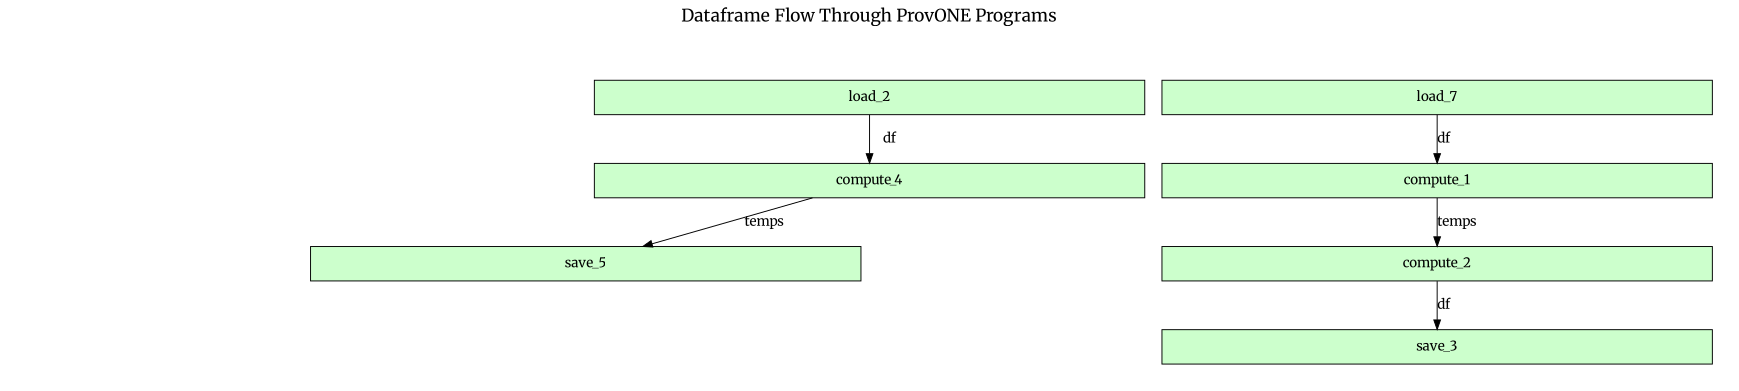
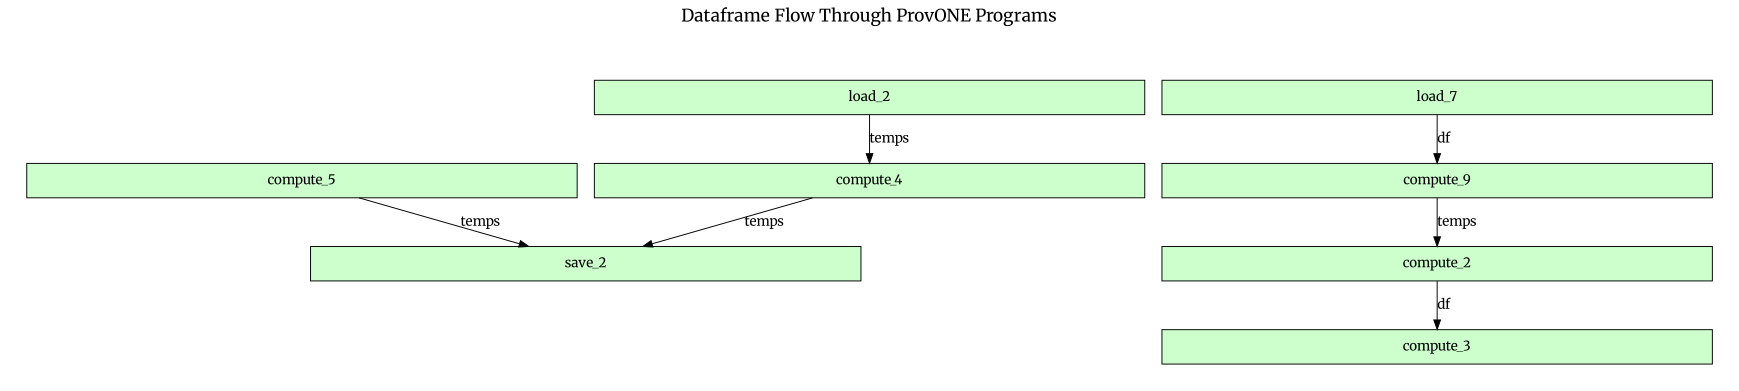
edge "load_2" -> "compute_4": label "df" -> "temps"
node "compute_5": added
node "compute_1": label "compute_1" -> "compute_9"
node "save_5": label "save_5" -> "save_2"
node "save_3": label "save_3" -> "compute_3"
